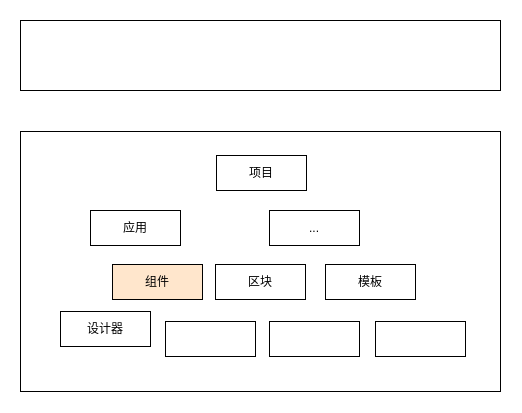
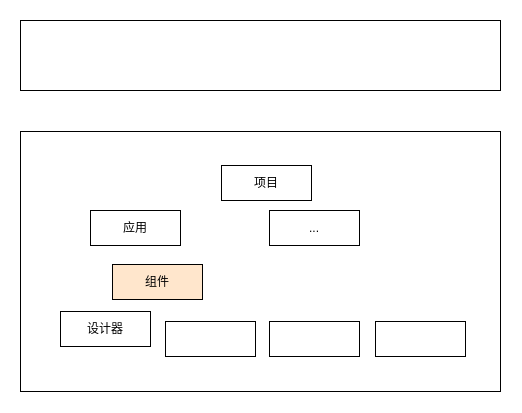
node "项目": moved (262, 173) -> (267, 183)
node "区块": removed
node "模板": removed
